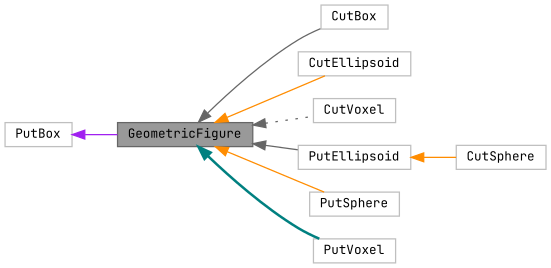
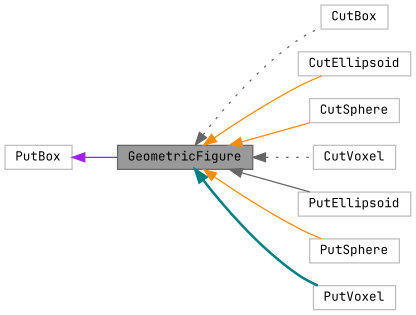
edge "CutBox" -> "GeometricFigure": style solid -> dotted
edge "CutSphere" -> "PutEllipsoid": now "CutSphere" -> "GeometricFigure"
